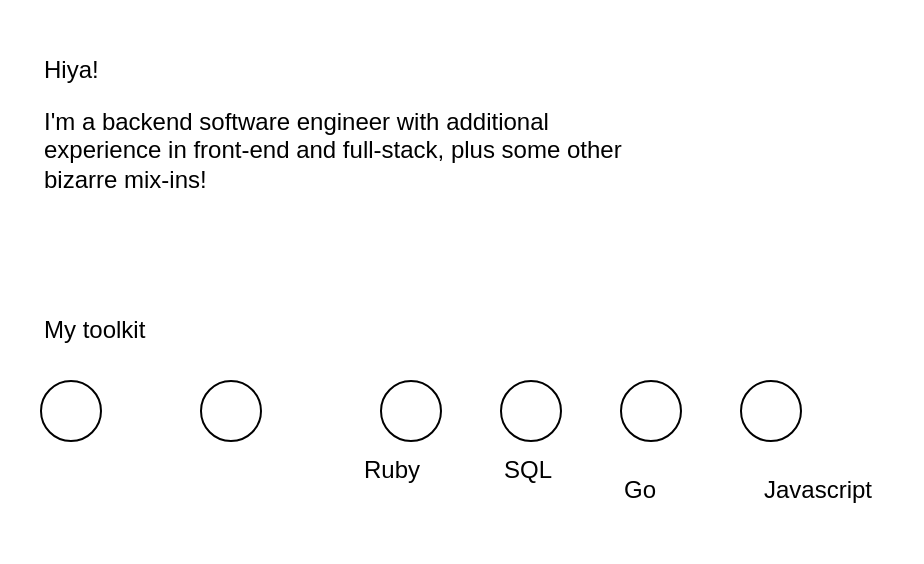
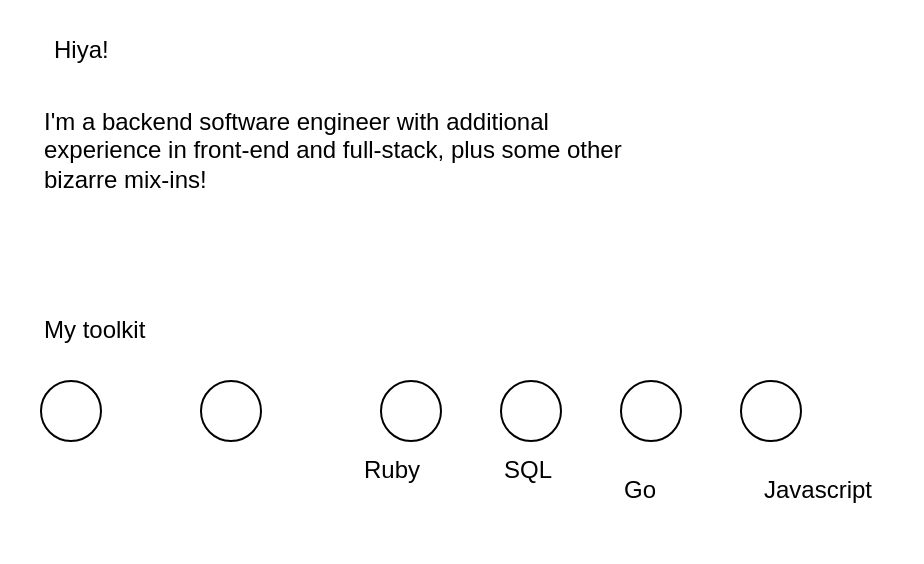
node "Hiya!": moved (101, 71) -> (111, 51)
